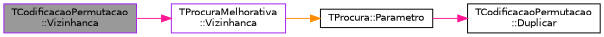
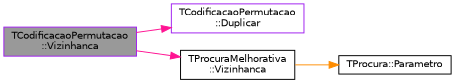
node "TProcuraMelhorativa ::Vizinhanca": color purple -> black
edge "TProcura::Parametro" -> "TCodificacaoPermutacao ::Duplicar": now "TCodificacaoPermutacao ::Vizinhanca" -> "TCodificacaoPermutacao ::Duplicar"
node "TCodificacaoPermutacao ::Duplicar": color black -> purple
